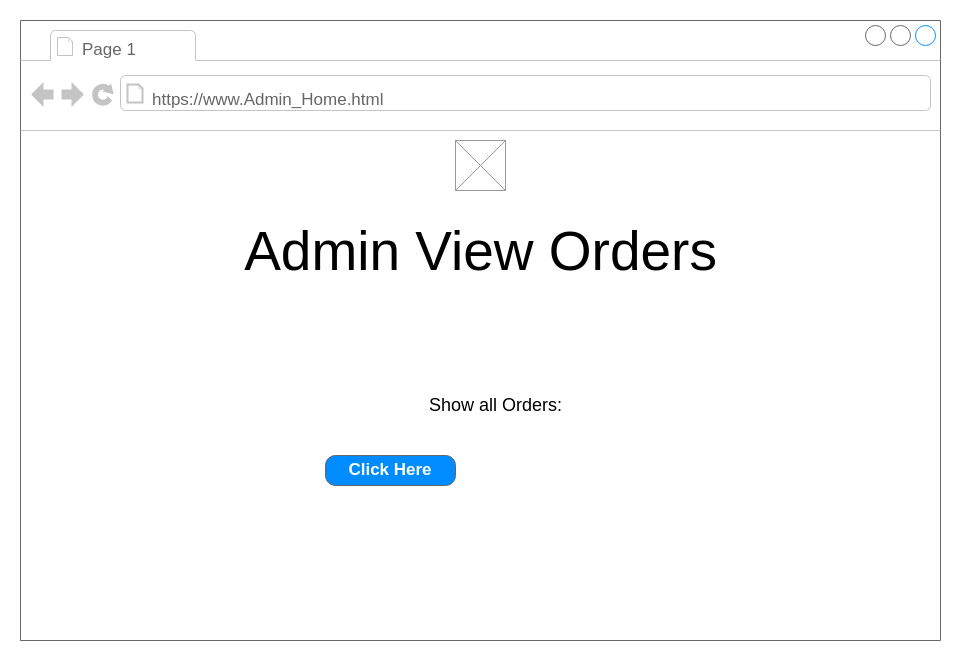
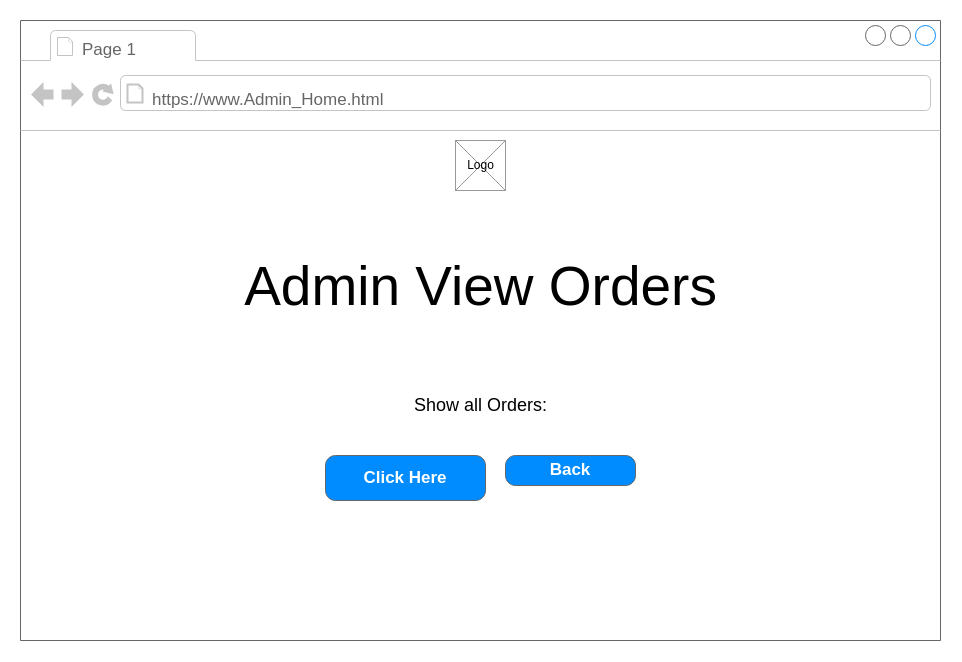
node "Logo": added
node "Admin View Orders": moved (481, 251) -> (481, 286)
node "Show all Orders:": moved (496, 406) -> (481, 406)
node "Click Here": size 130x30 -> 160x45
node "Back": added
